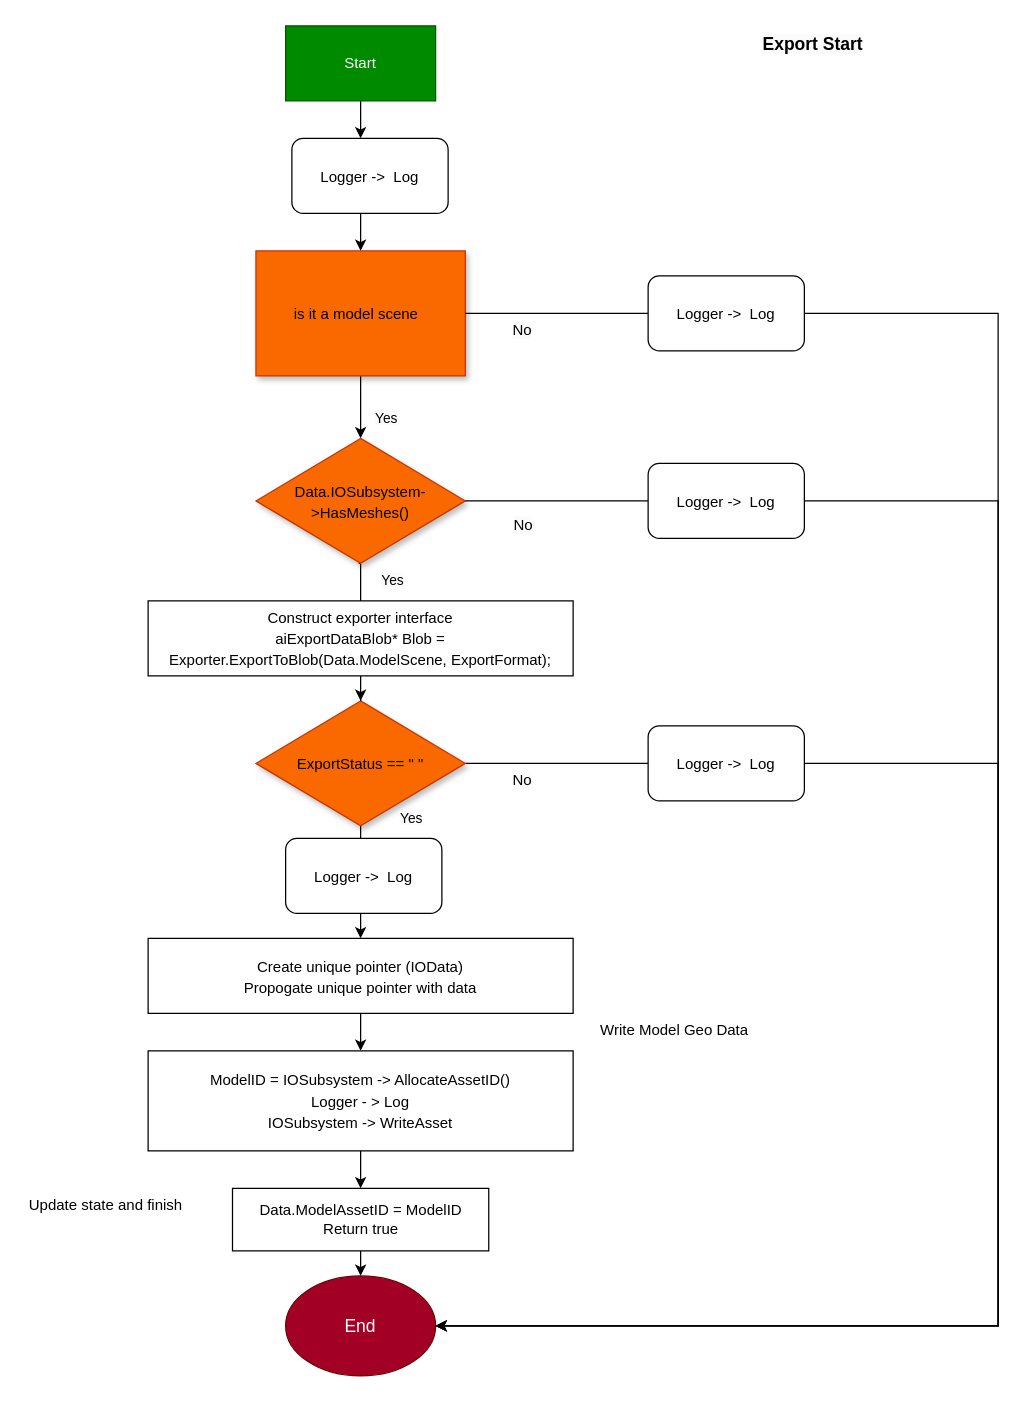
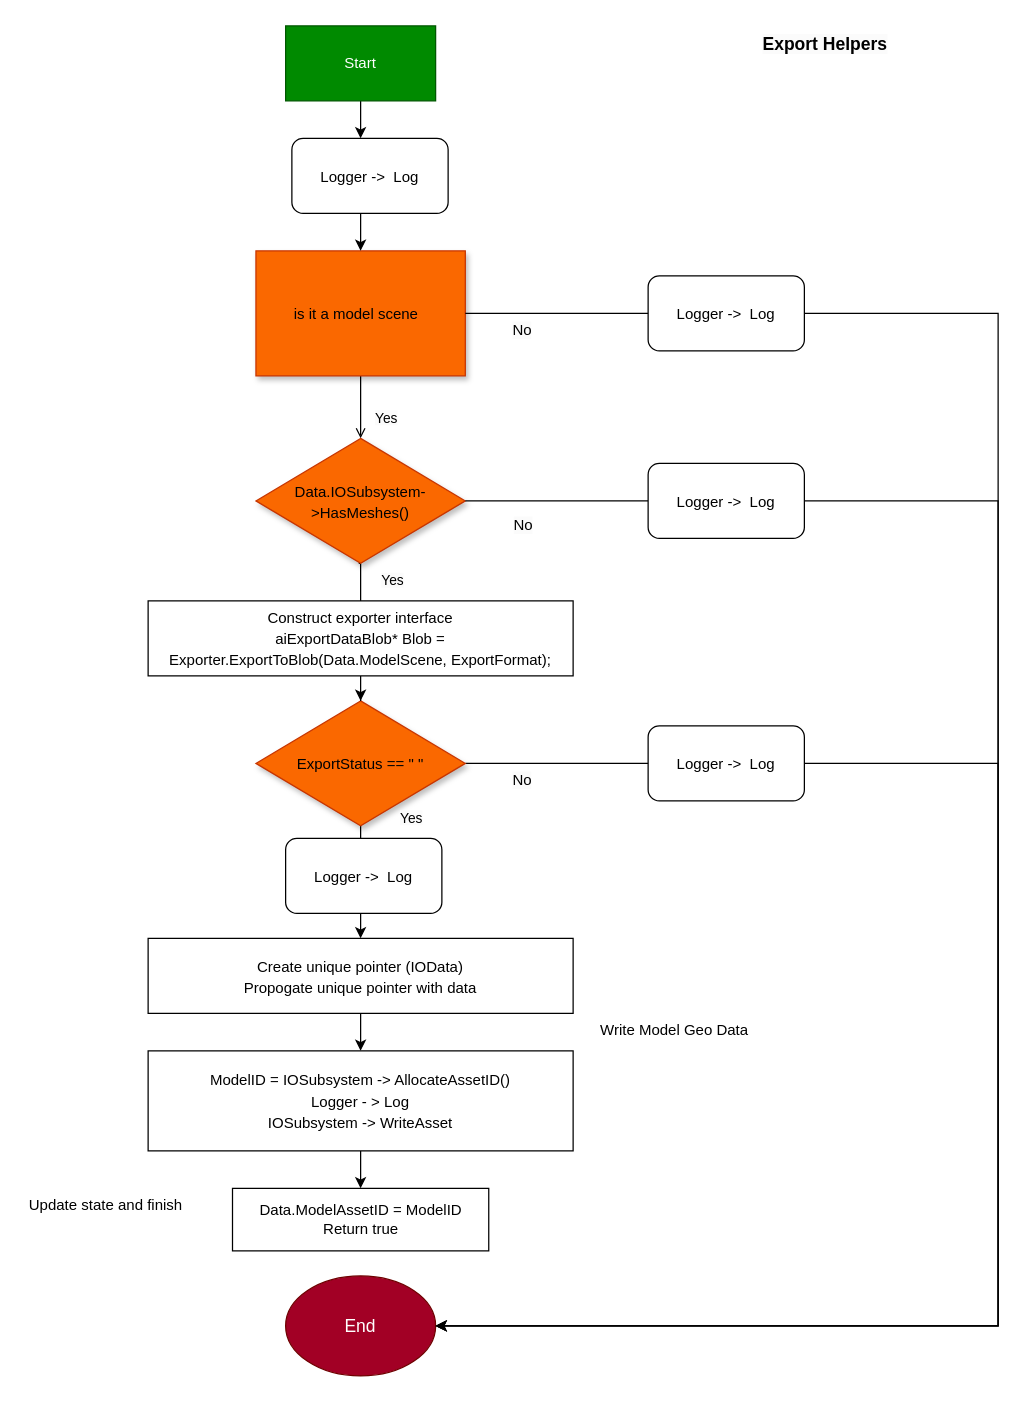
node "Export Start": label "Export Start" -> "Export Helpers"
edge "is it a model scene" -> "Data.IOSubsystem->HasMeshes()": arrowhead classic -> open
edge "Data.ModelAssetID = ModelID Return true" -> "End": removed
